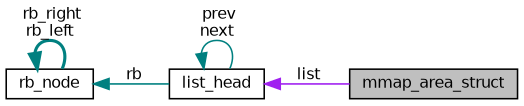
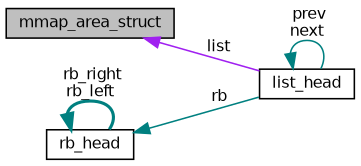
node "rb_node": label "rb_node" -> "rb_head"
edge "mmap_area_struct" -> "list_head": reversed
